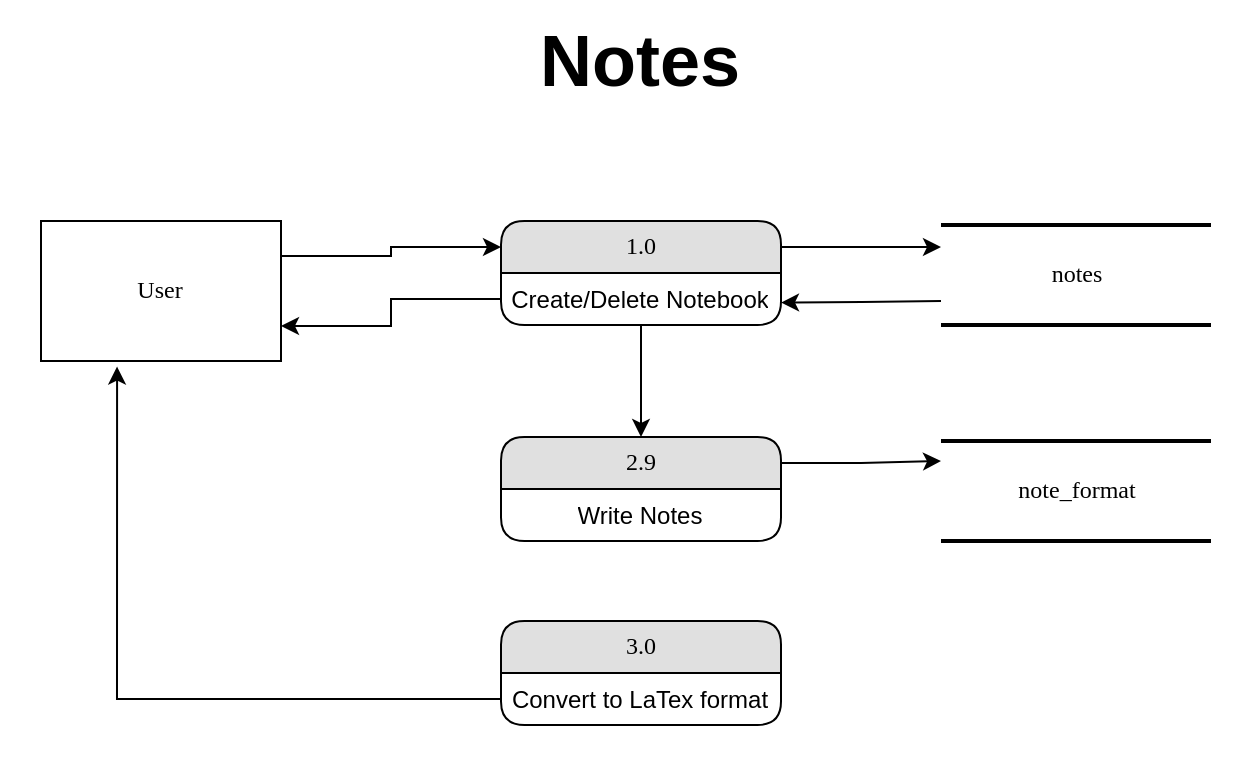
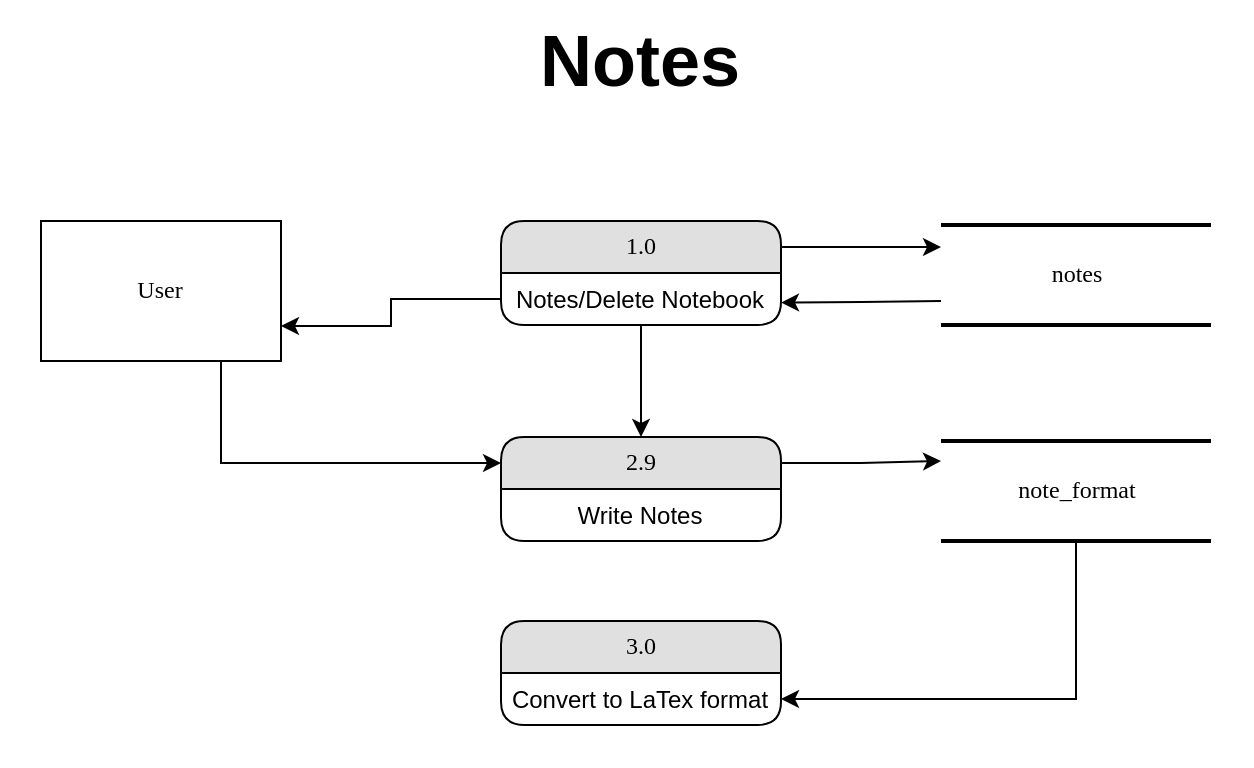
edge "User" -> "1.0": removed
node "Create/Delete Notebook": label "Create/Delete Notebook" -> "Notes/Delete Notebook"
edge "User" -> "2.9": added
edge "Convert to LaTex format" -> "User": removed
edge "note_format" -> "Convert to LaTex format": added
